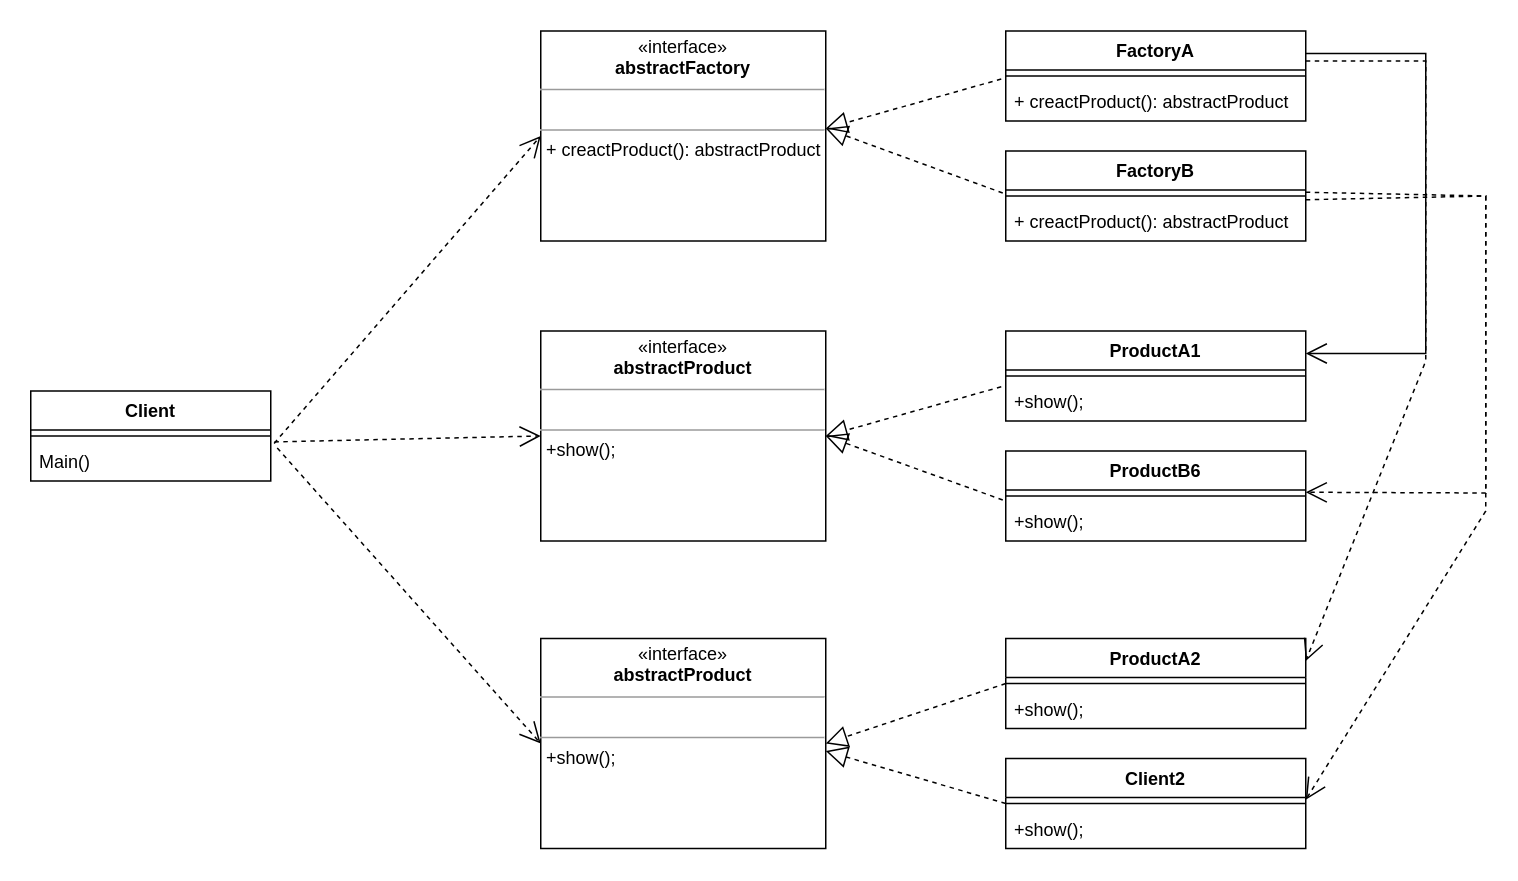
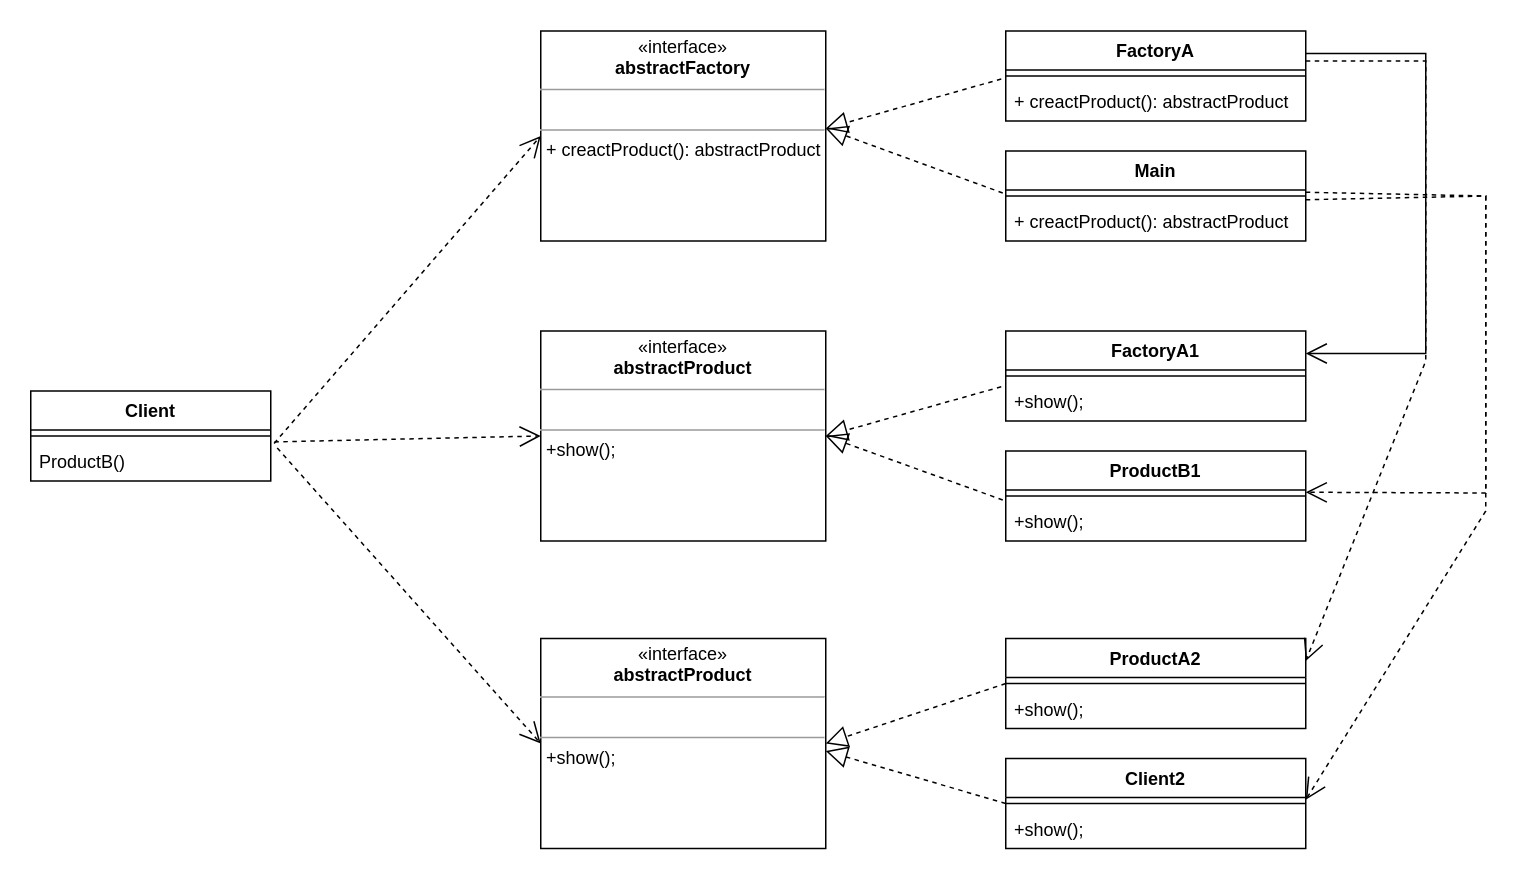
node "FactoryB": label "FactoryB" -> "Main"
node "ProductA1": label "ProductA1" -> "FactoryA1"
node "Main()": label "Main()" -> "ProductB()"
node "ProductB6": label "ProductB6" -> "ProductB1"
